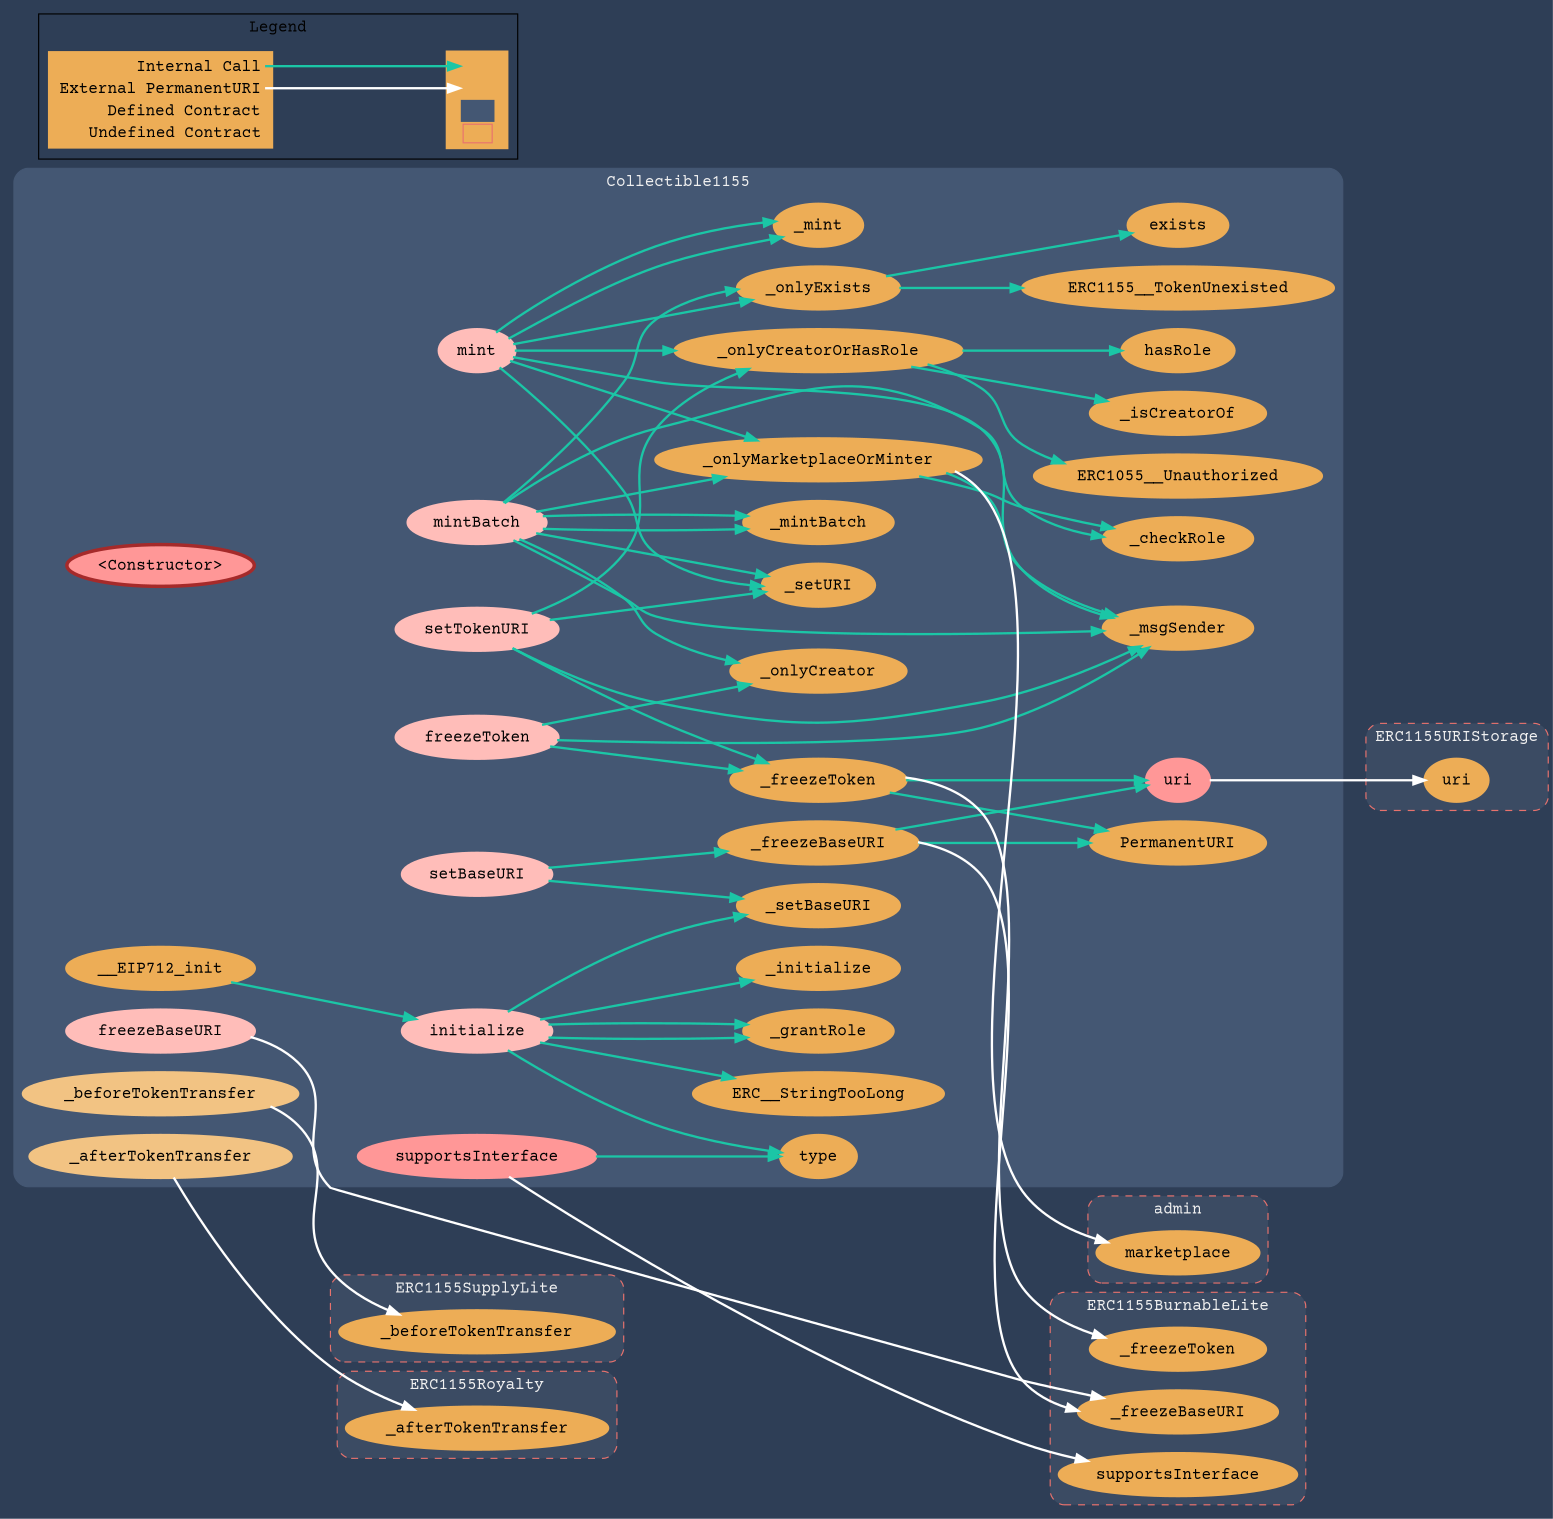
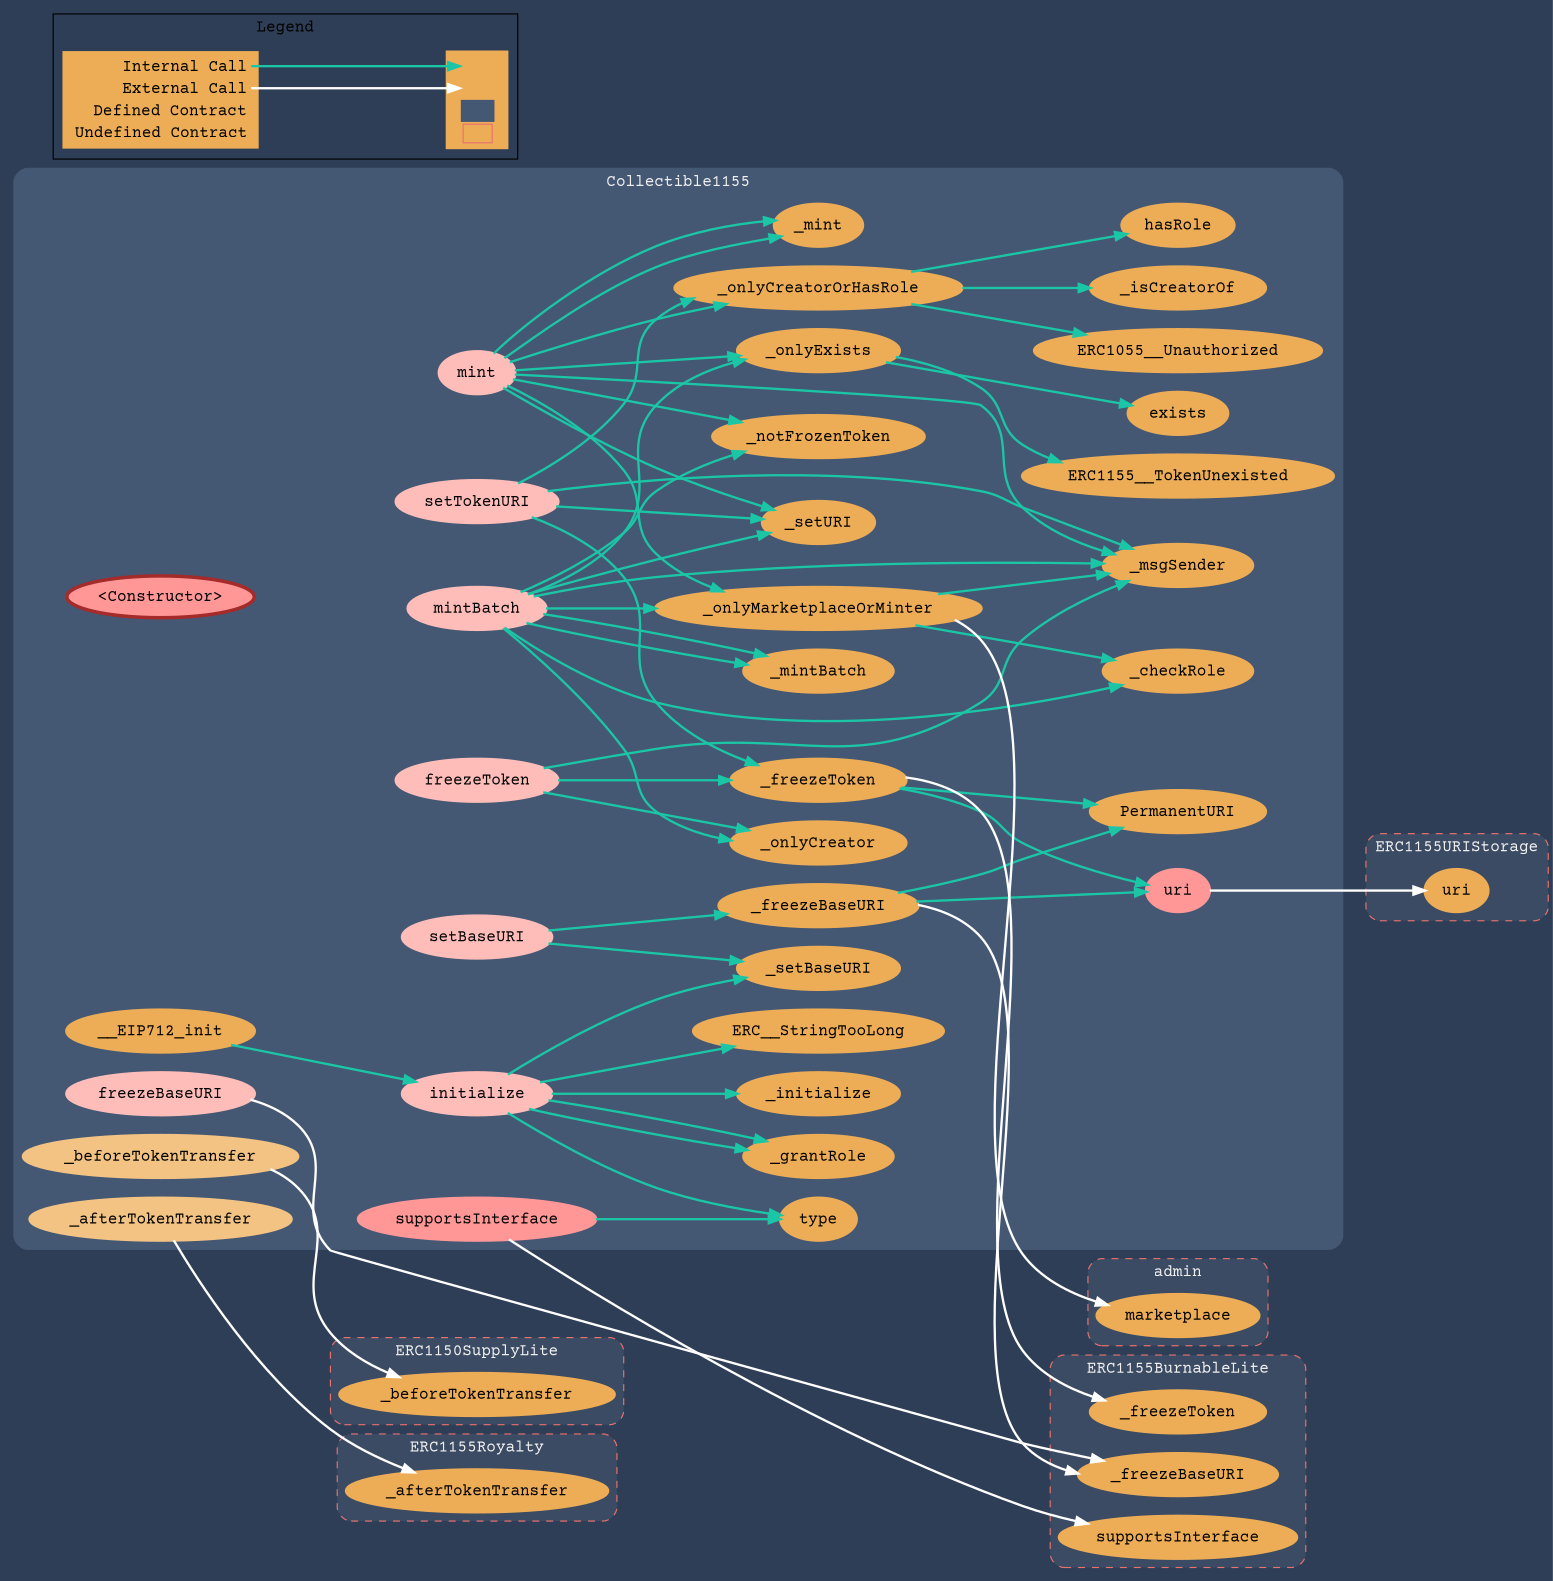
node "Internal Call": text "External PermanentURI" -> "External Call"
node "_notFrozenToken": added
cluster "ERC1155SupplyLite": label "ERC1155SupplyLite" -> "ERC1150SupplyLite"
